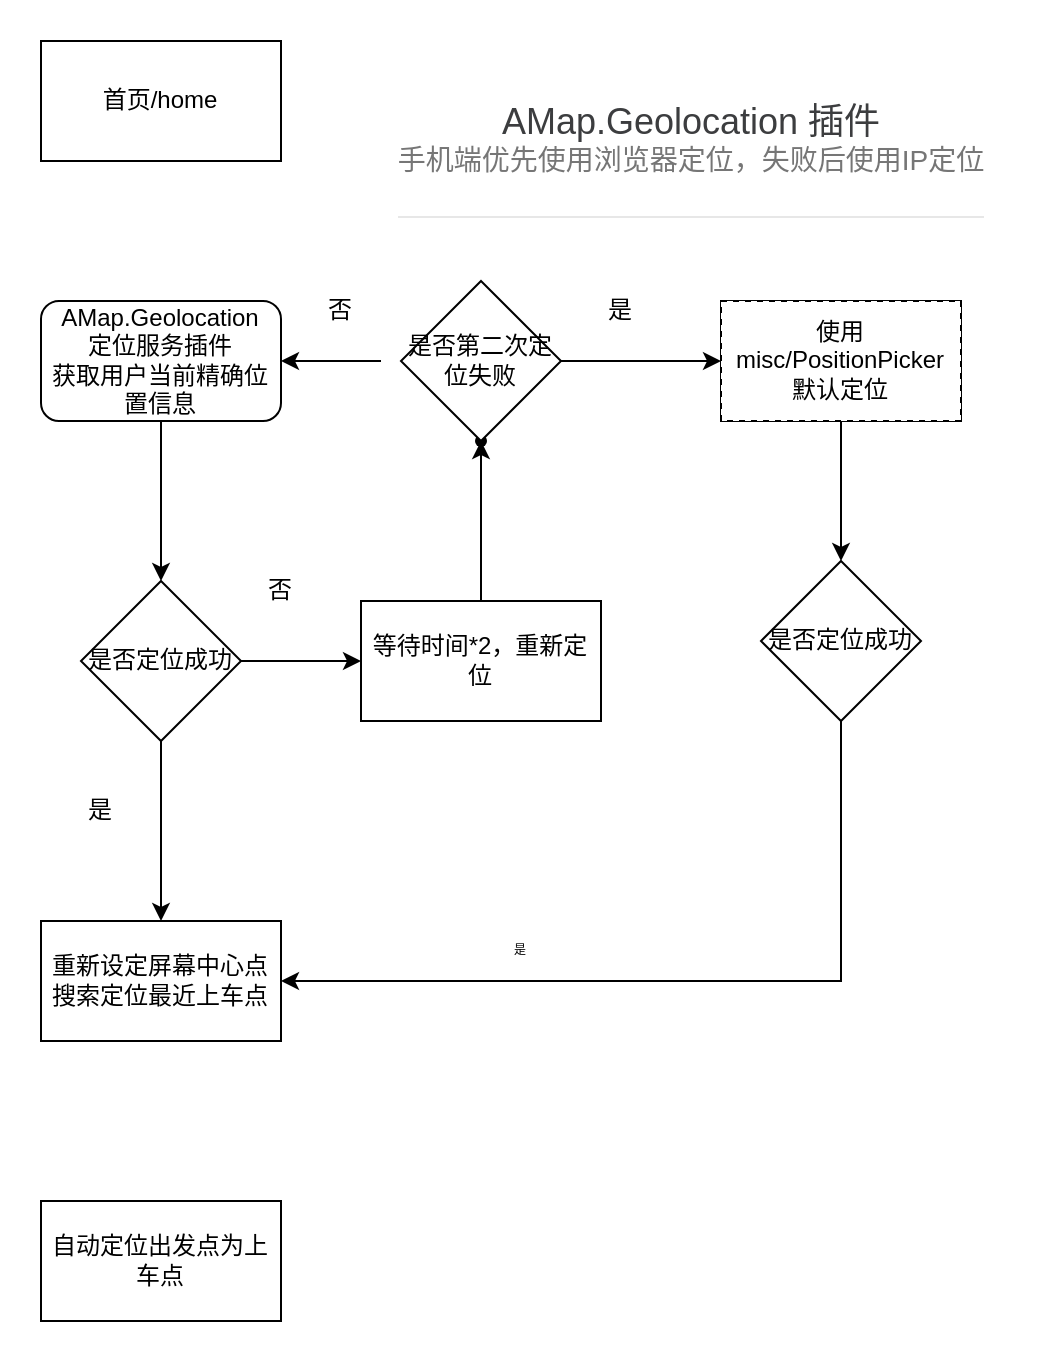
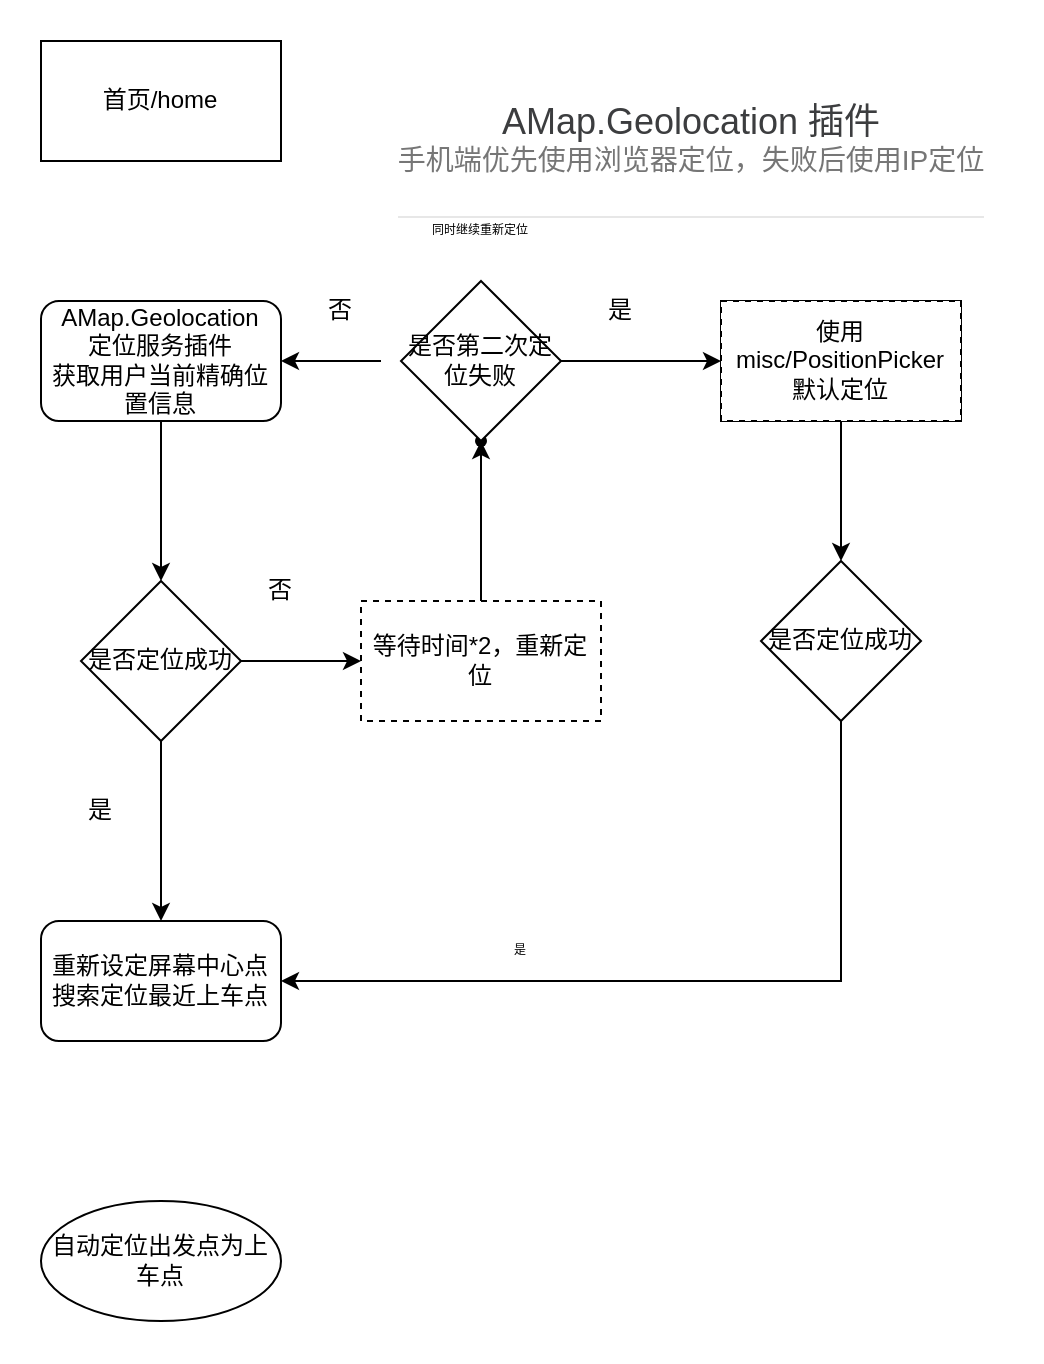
node "同时继续重新定位": added
node "等待时间*2，重新定位": style solid -> dashed
node "重新设定屏幕中心点搜索定位最近上车点": shape rectangle -> rounded rectangle
node "自动定位出发点为上车点": shape rectangle -> ellipse
